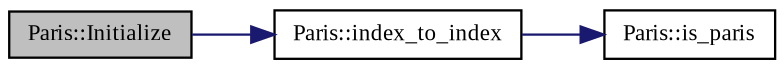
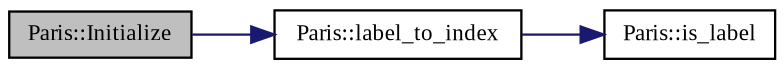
node "Paris::index_to_index": label "Paris::index_to_index" -> "Paris::label_to_index"
node "Paris::is_paris": label "Paris::is_paris" -> "Paris::is_label"
